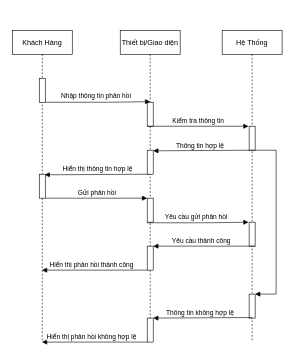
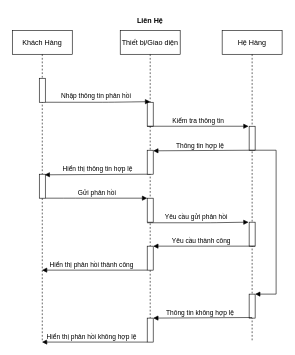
node "Liên Hệ": added
node "Hệ Thống": label "Hệ Thống" -> "Hệ Hàng"
